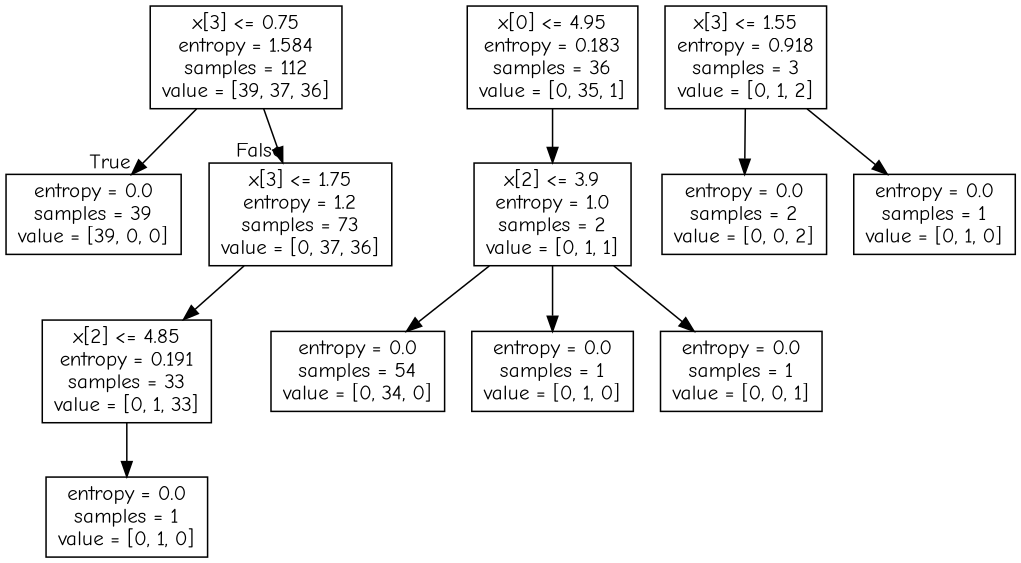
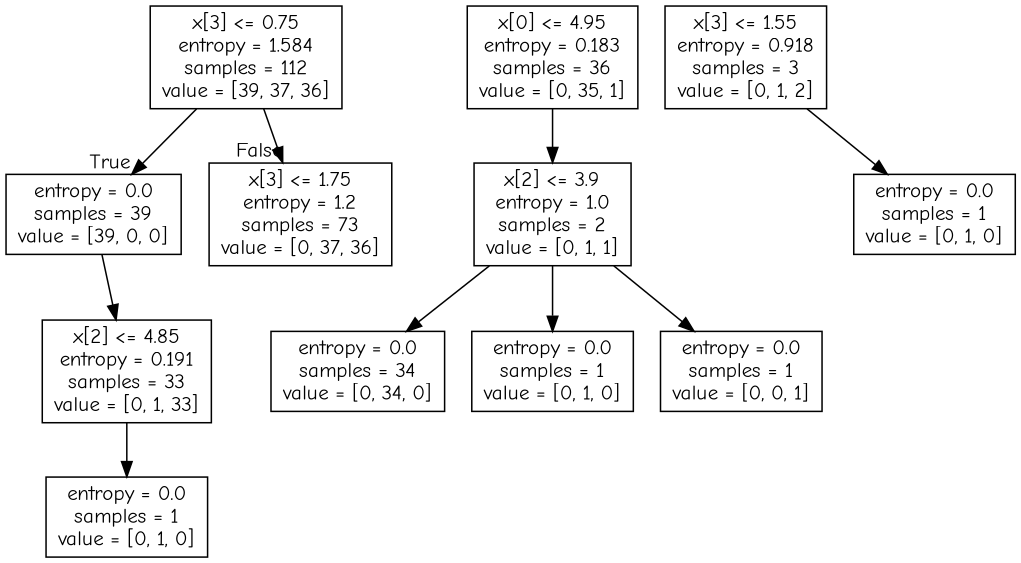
node "entropy = 0.0 samples = 2 value = [0, 0, 2]": removed
edge "x[3] <= 1.75 entropy = 1.2 samples = 73 value = [0, 37, 36]" -> "x[2] <= 4.85 entropy = 0.191 samples = 33 value = [0, 1, 33]": now "entropy = 0.0 samples = 39 value = [39, 0, 0]" -> "x[2] <= 4.85 entropy = 0.191 samples = 33 value = [0, 1, 33]"
node "entropy = 0.0 samples = 54 value = [0, 34, 0]": label "entropy = 0.0 samples = 54 value = [0, 34, 0]" -> "entropy = 0.0 samples = 34 value = [0, 34, 0]"
